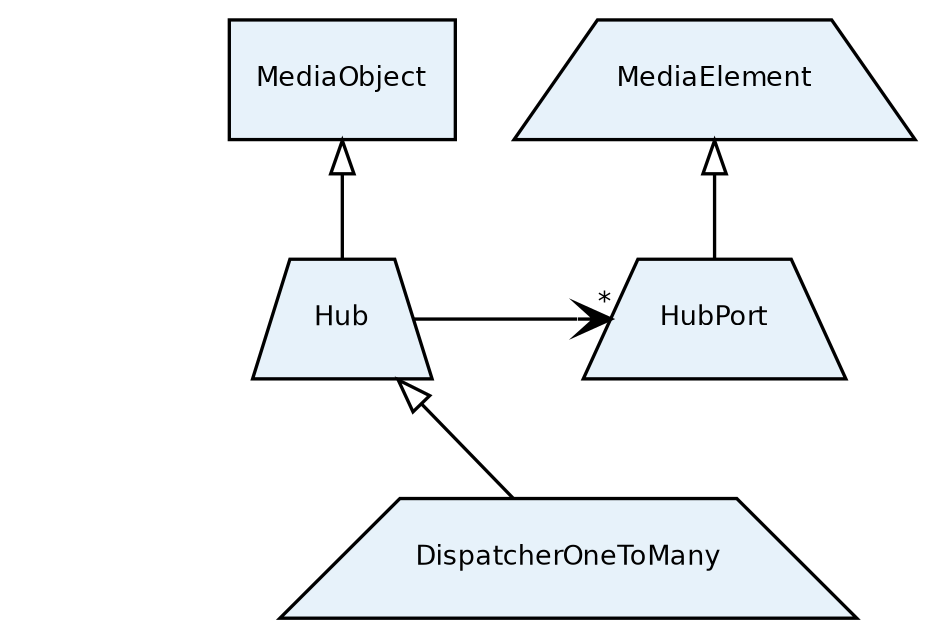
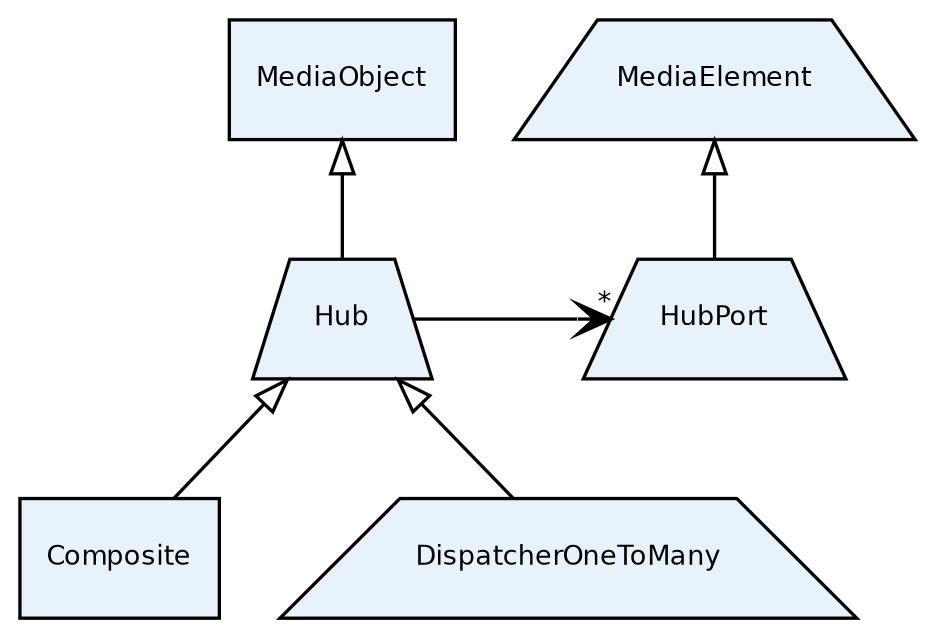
node "Composite": added
